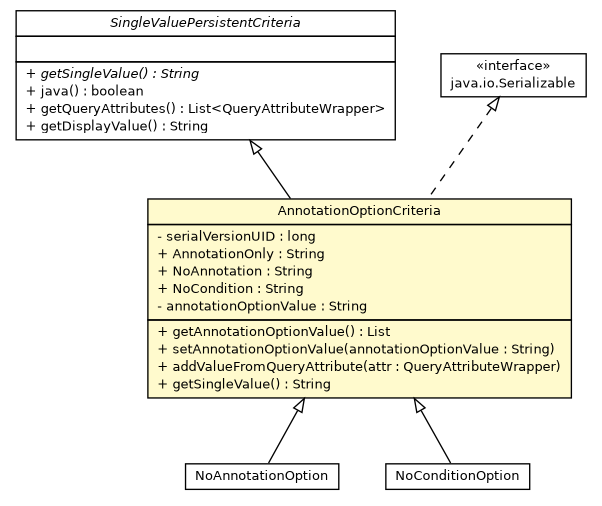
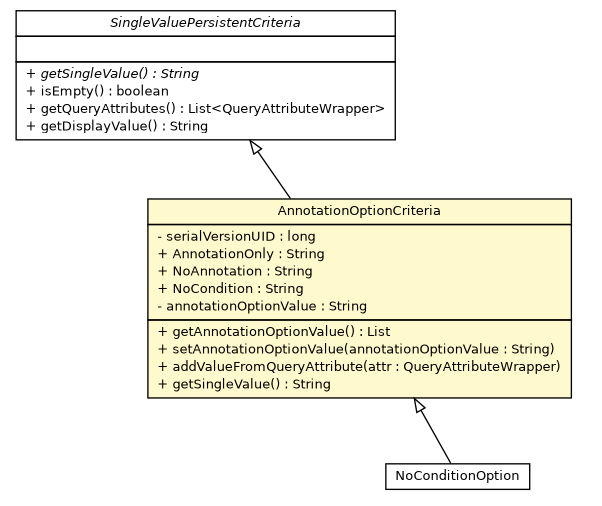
node "java.io.Serializable": removed
node "SingleValuePersistentCriteria": text "+ java() : boolean" -> "+ isEmpty() : boolean"
node "NoAnnotationOption": removed
